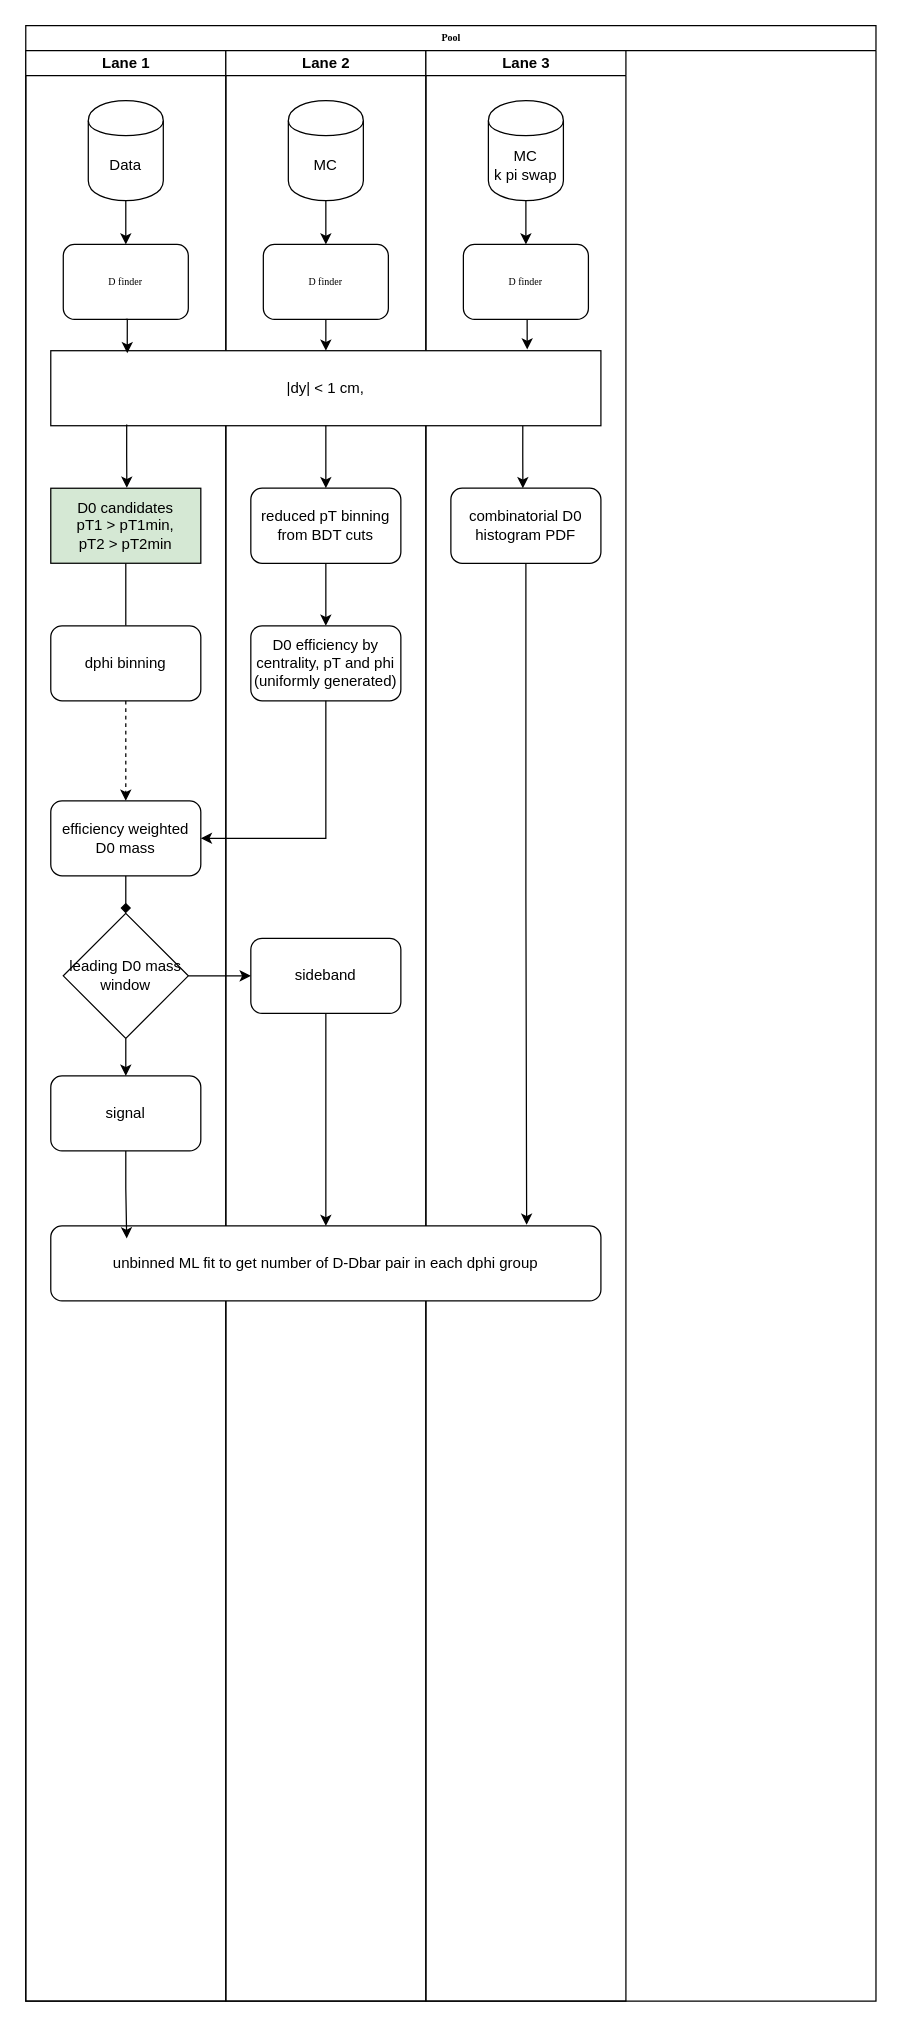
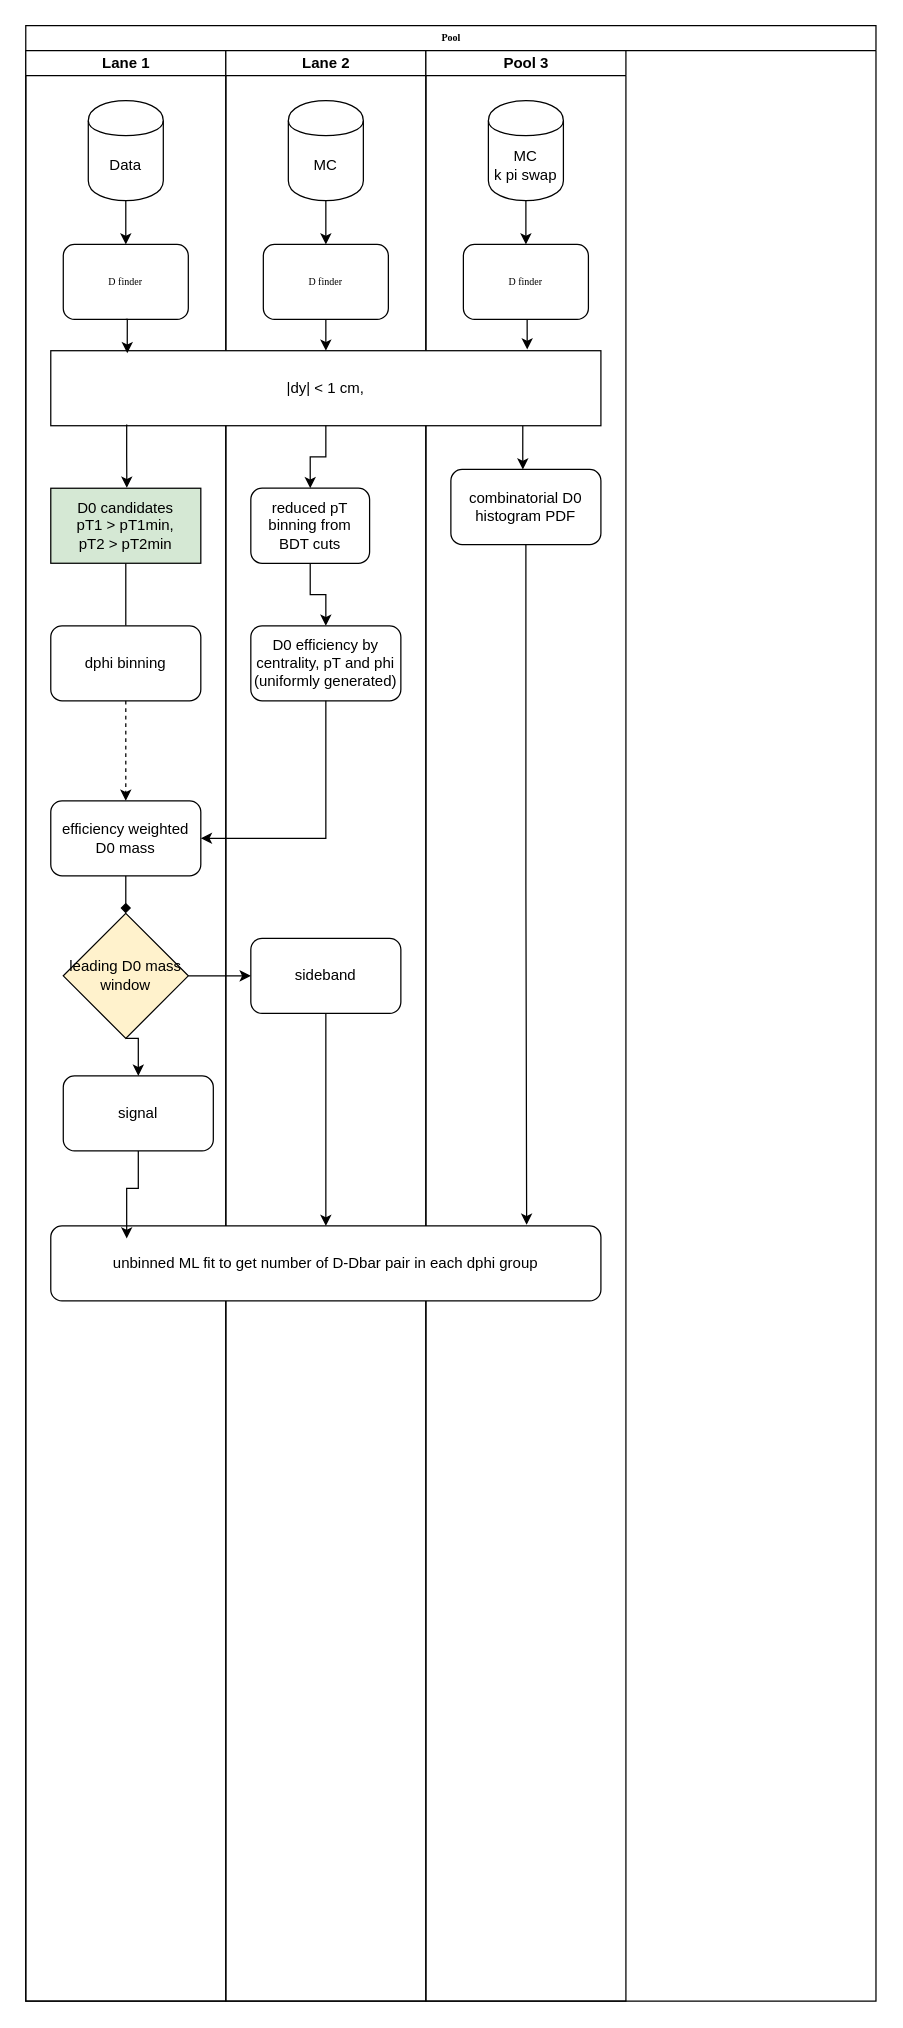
node "Lane 3": label "Lane 3" -> "Pool 3"
node "reduced pT binning from BDT cuts": size 150x75 -> 119x75
node "combinatorial D0 histogram PDF": moved (526, 526) -> (526, 507)
node "leading D0 mass window": fillcolor #ffffff -> #fff2cc
node "signal": moved (126, 1113) -> (138, 1113)
